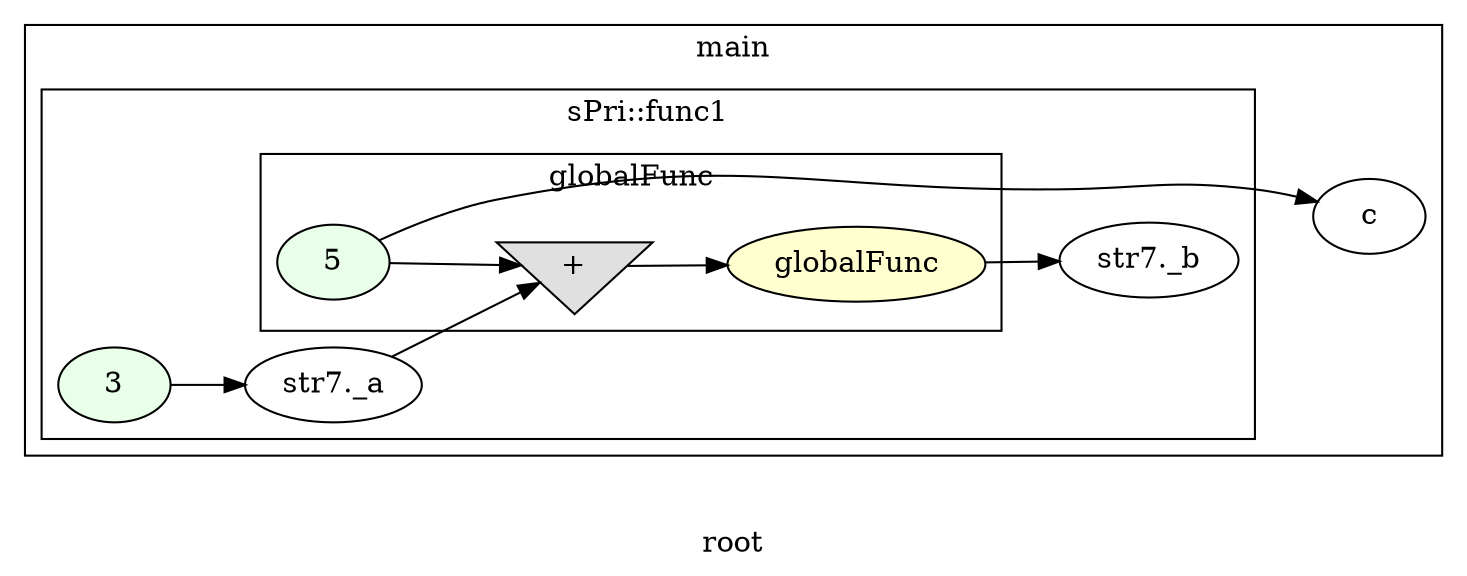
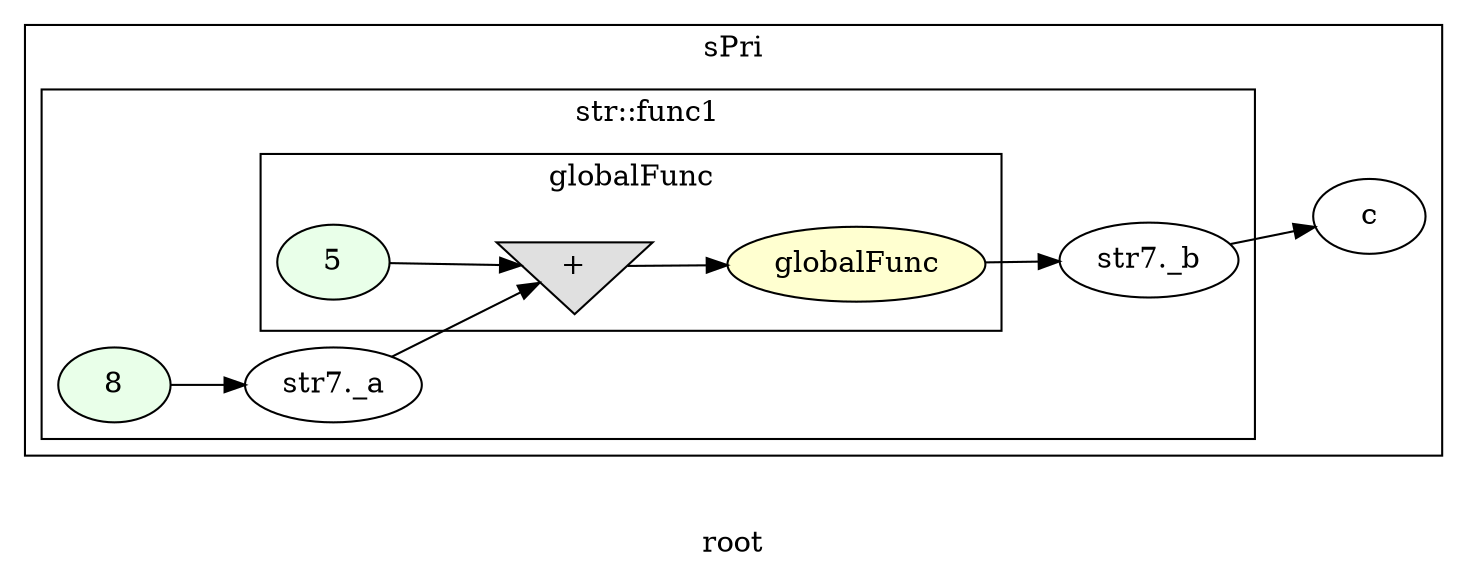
cluster "main": label "main" -> "sPri"
cluster "sPri::func1": label "sPri::func1" -> "str::func1"
edge "5" -> "c": now "str7._b" -> "c"
node "3": label "3" -> "8"
